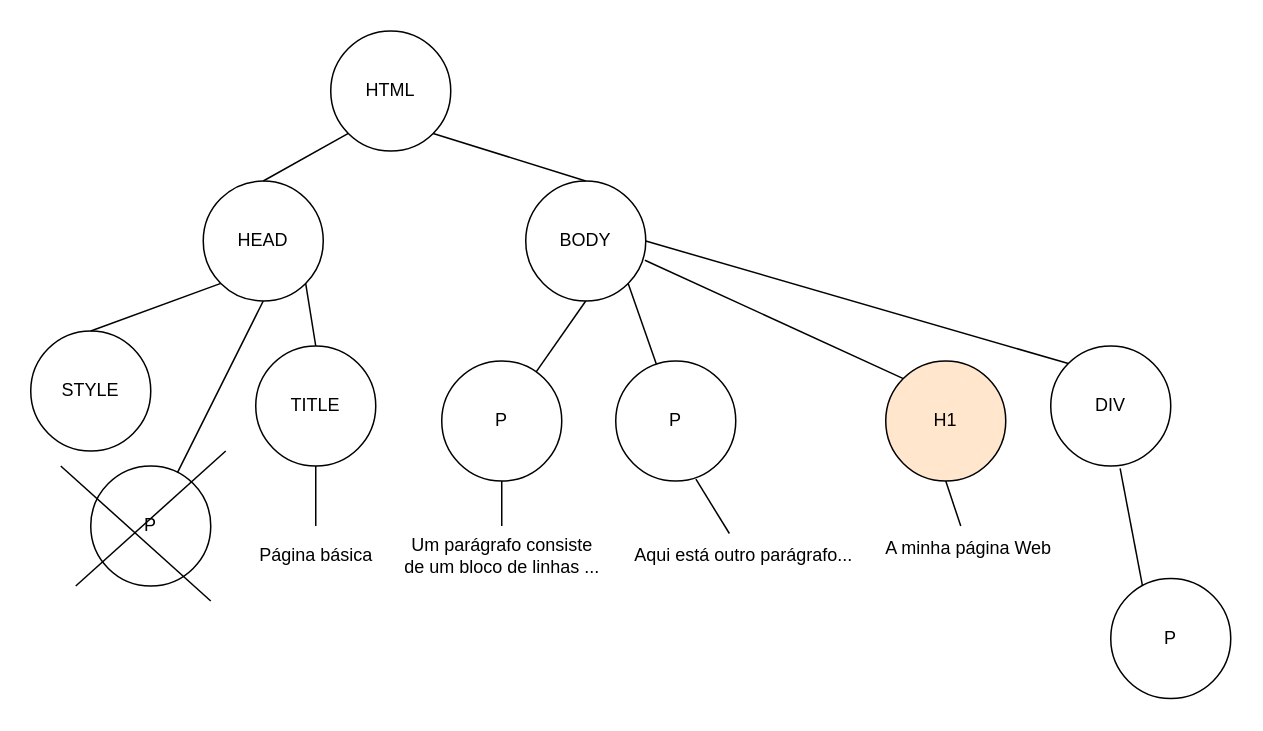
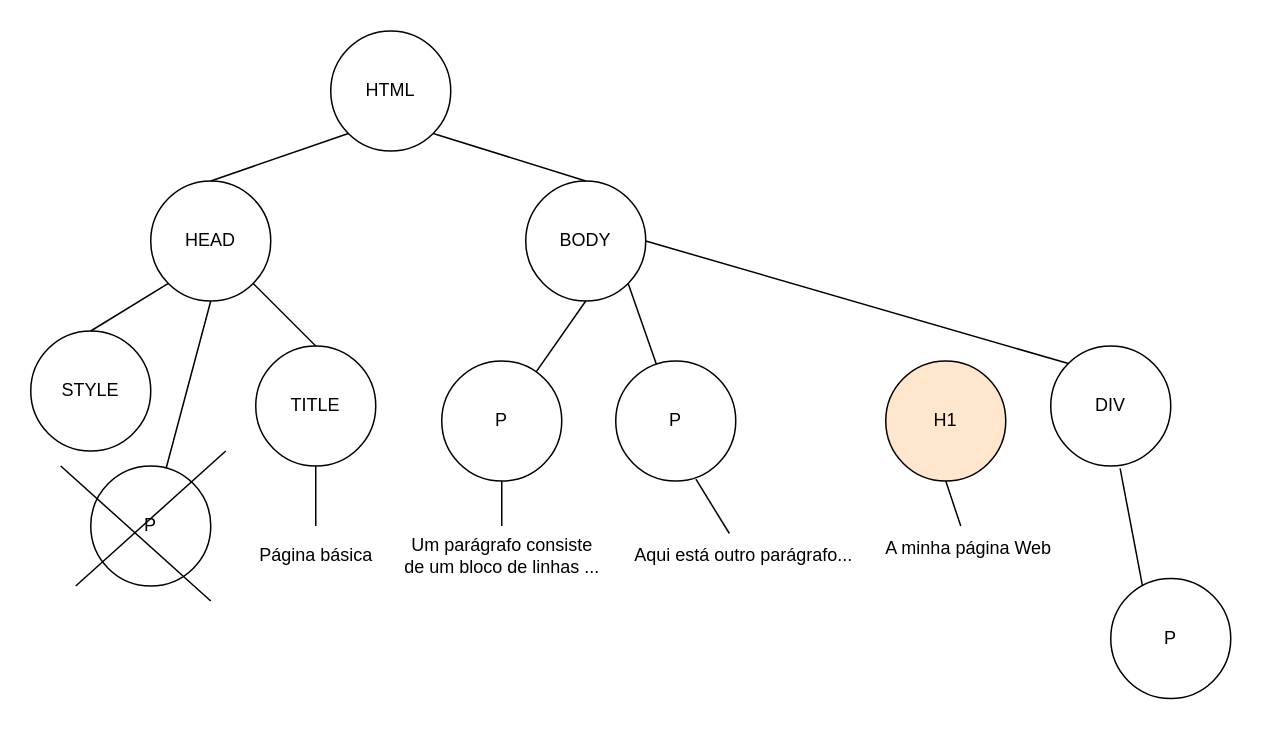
node "HEAD": moved (263, 241) -> (211, 241)
edge "BODY" -- "H1": removed
